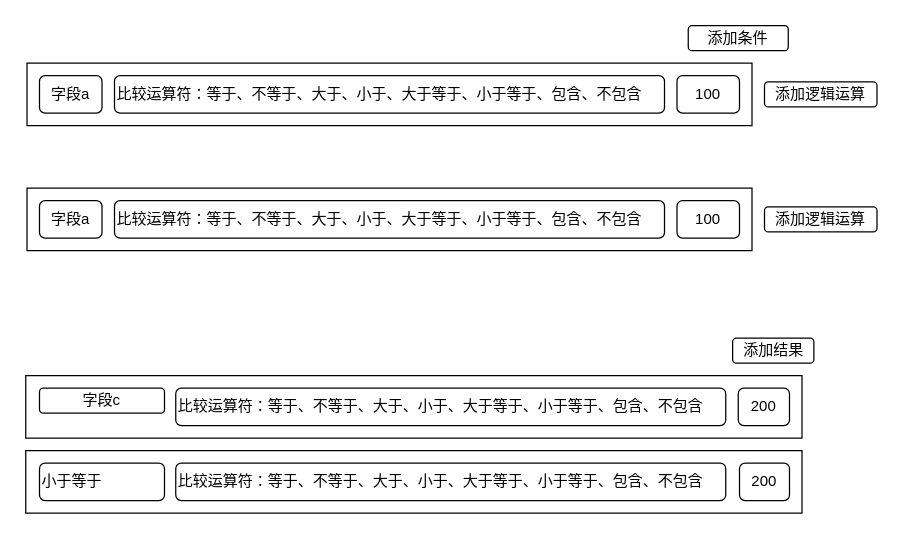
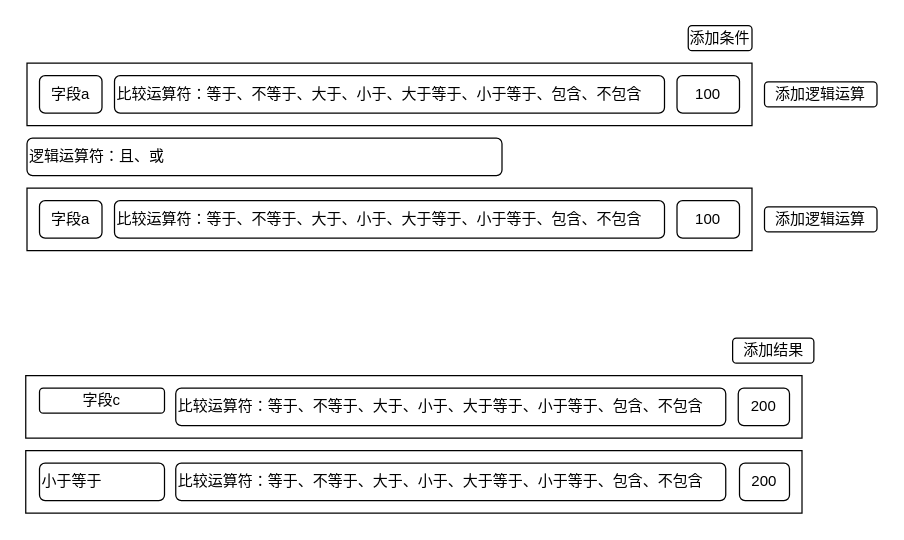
node "添加条件": size 100x25 -> 64x25
node "逻辑运算符：且、或": added
